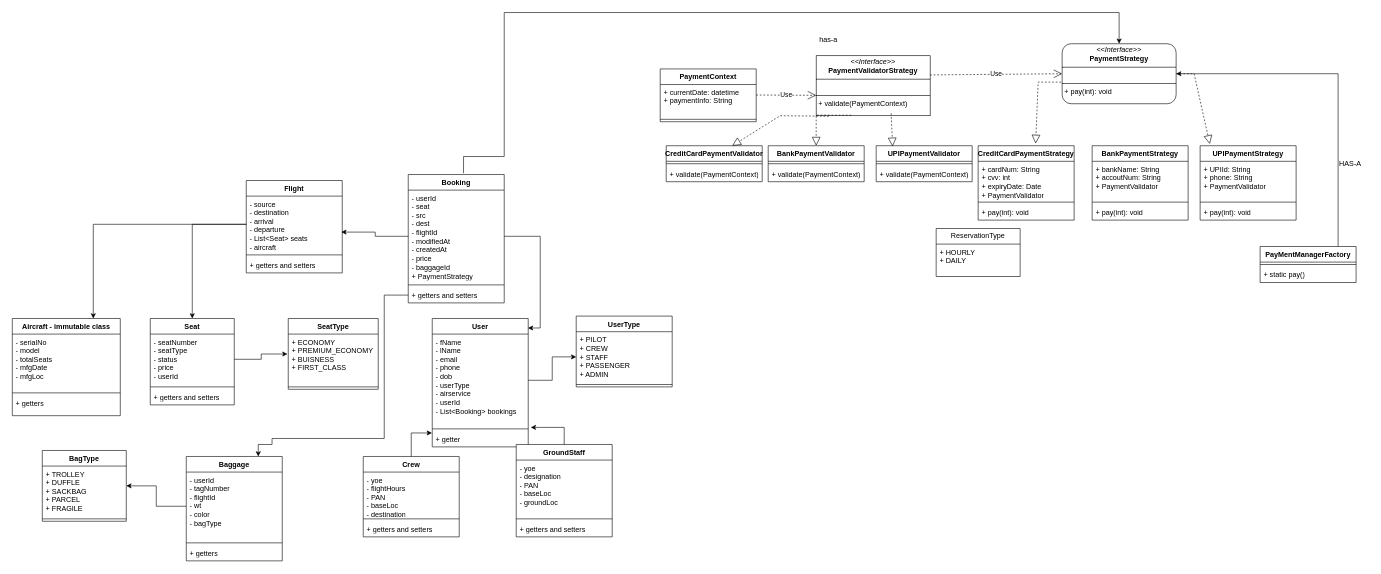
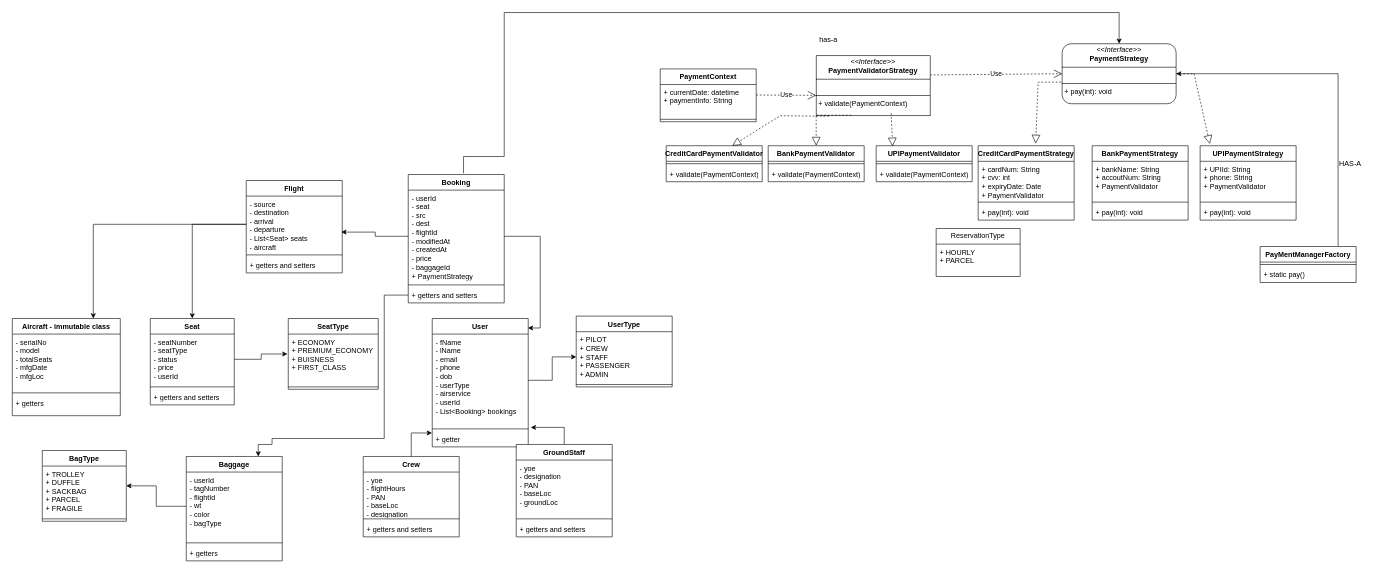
node "+ HOURLY + DAILY": label "+ HOURLY + DAILY" -> "+ HOURLY + PARCEL"
node "- yoe - flightHours - PAN - baseLoc - destination": label "- yoe - flightHours - PAN - baseLoc - destination" -> "- yoe - flightHours - PAN - baseLoc - designation"
